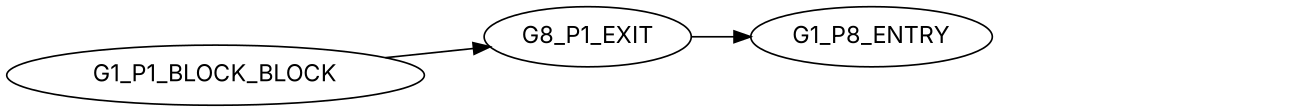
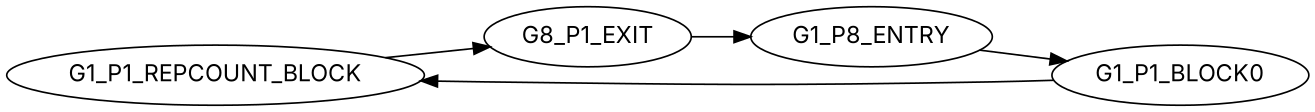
node "G1_P1_BLOCK_BLOCK": label "G1_P1_BLOCK_BLOCK" -> "G1_P1_REPCOUNT_BLOCK"
node "G1_P1_BLOCK0": added
